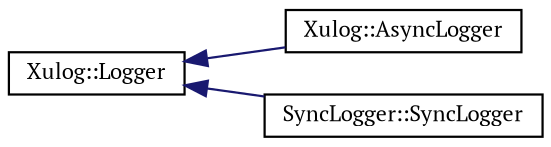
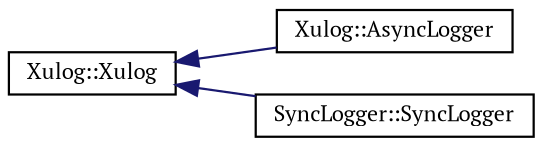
node "Xulog::Logger": label "Xulog::Logger" -> "Xulog::Xulog"
